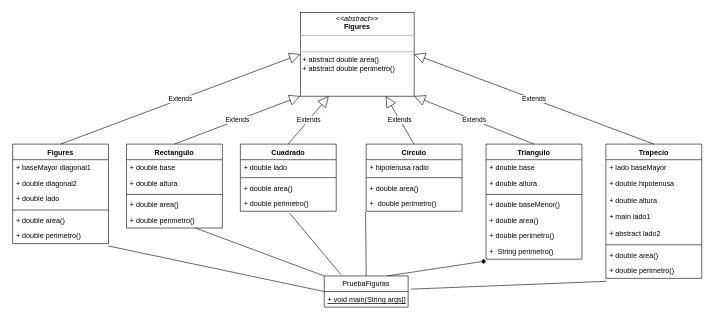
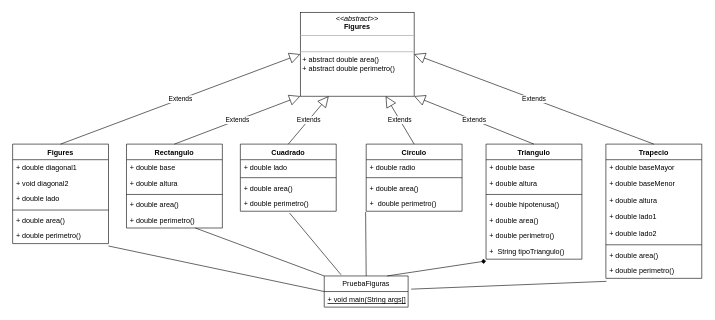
node "+ baseMayor diagonal1": label "+ baseMayor diagonal1" -> "+ double diagonal1"
node "+ hipotenusa radio": label "+ hipotenusa radio" -> "+ double radio"
node "+ lado baseMayor": label "+ lado baseMayor" -> "+ double baseMayor"
node "+ double diagonal2": label "+ double diagonal2" -> "+ void diagonal2"
node "+ double hipotenusa": label "+ double hipotenusa" -> "+ double baseMenor"
node "+ double baseMenor()": label "+ double baseMenor()" -> "+ double hipotenusa()"
node "+ main lado1": label "+ main lado1" -> "+ double lado1"
node "+ abstract lado2": label "+ abstract lado2" -> "+ double lado2"
node "+ String perimetro()": label "+ String perimetro()" -> "+ String tipoTriangulo()"
